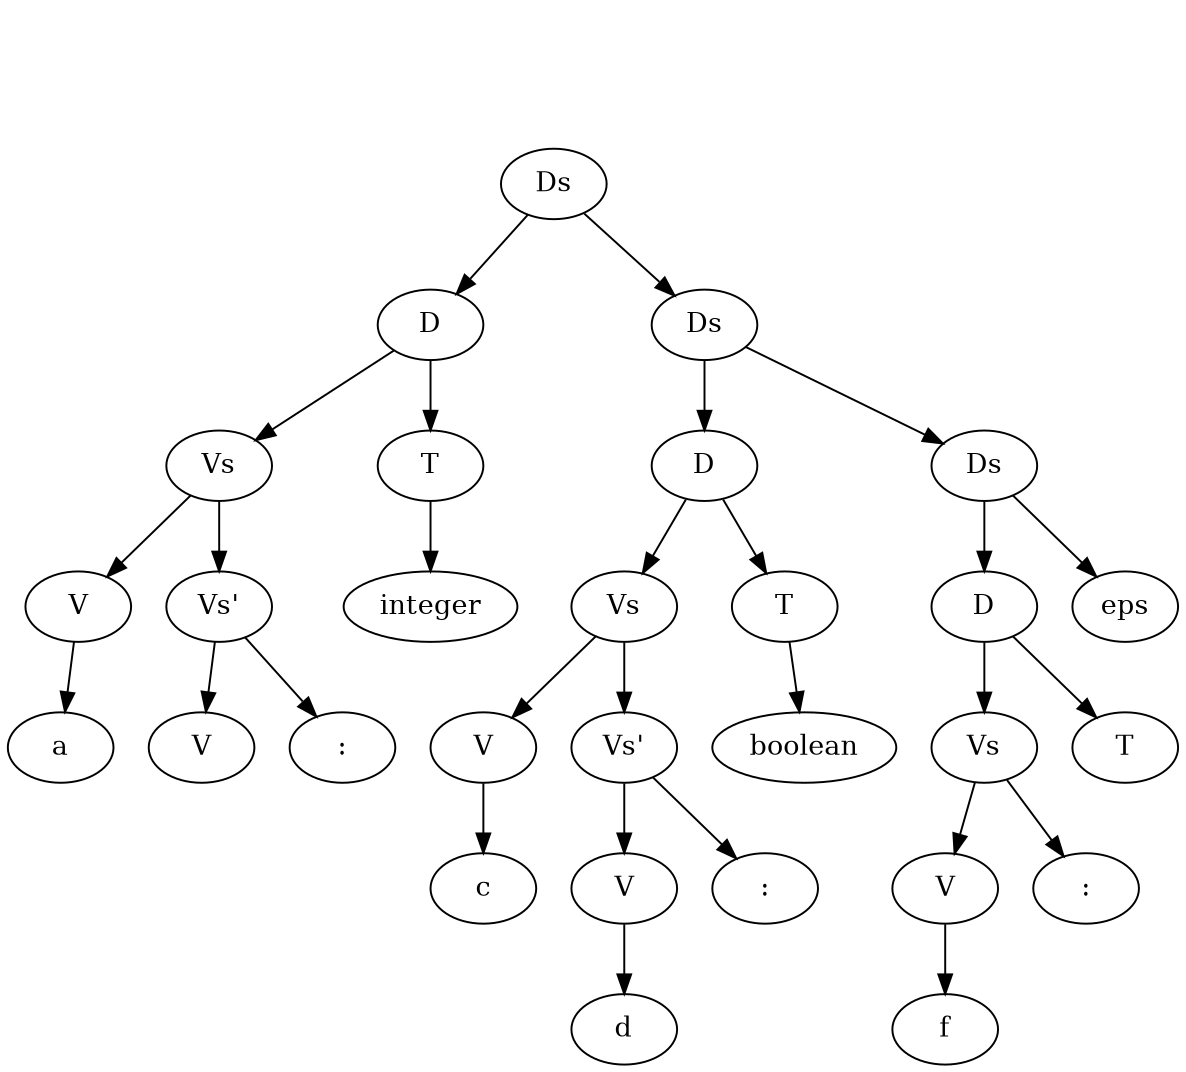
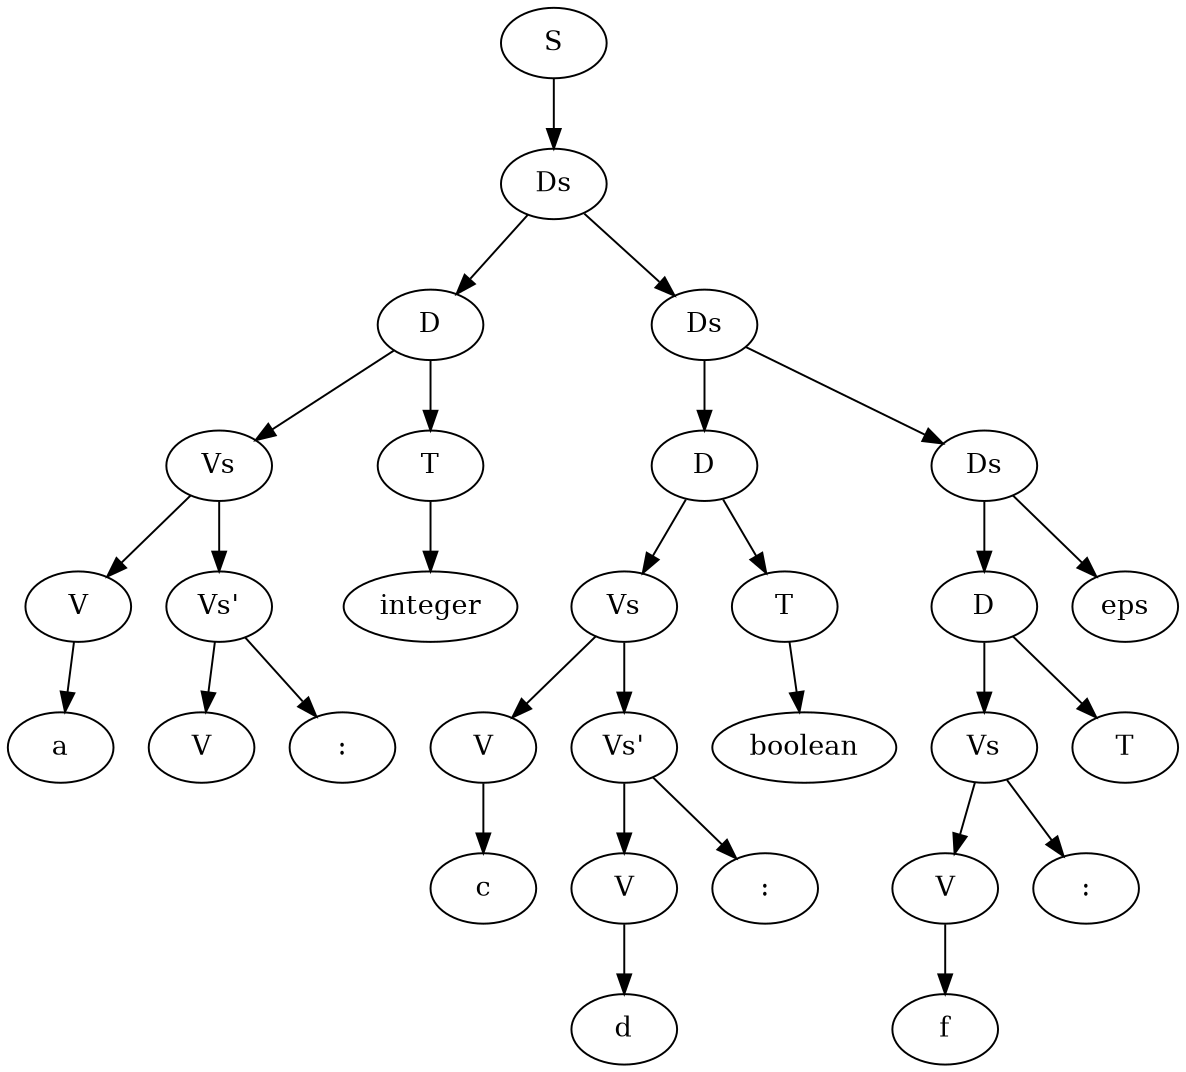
node "S": added
